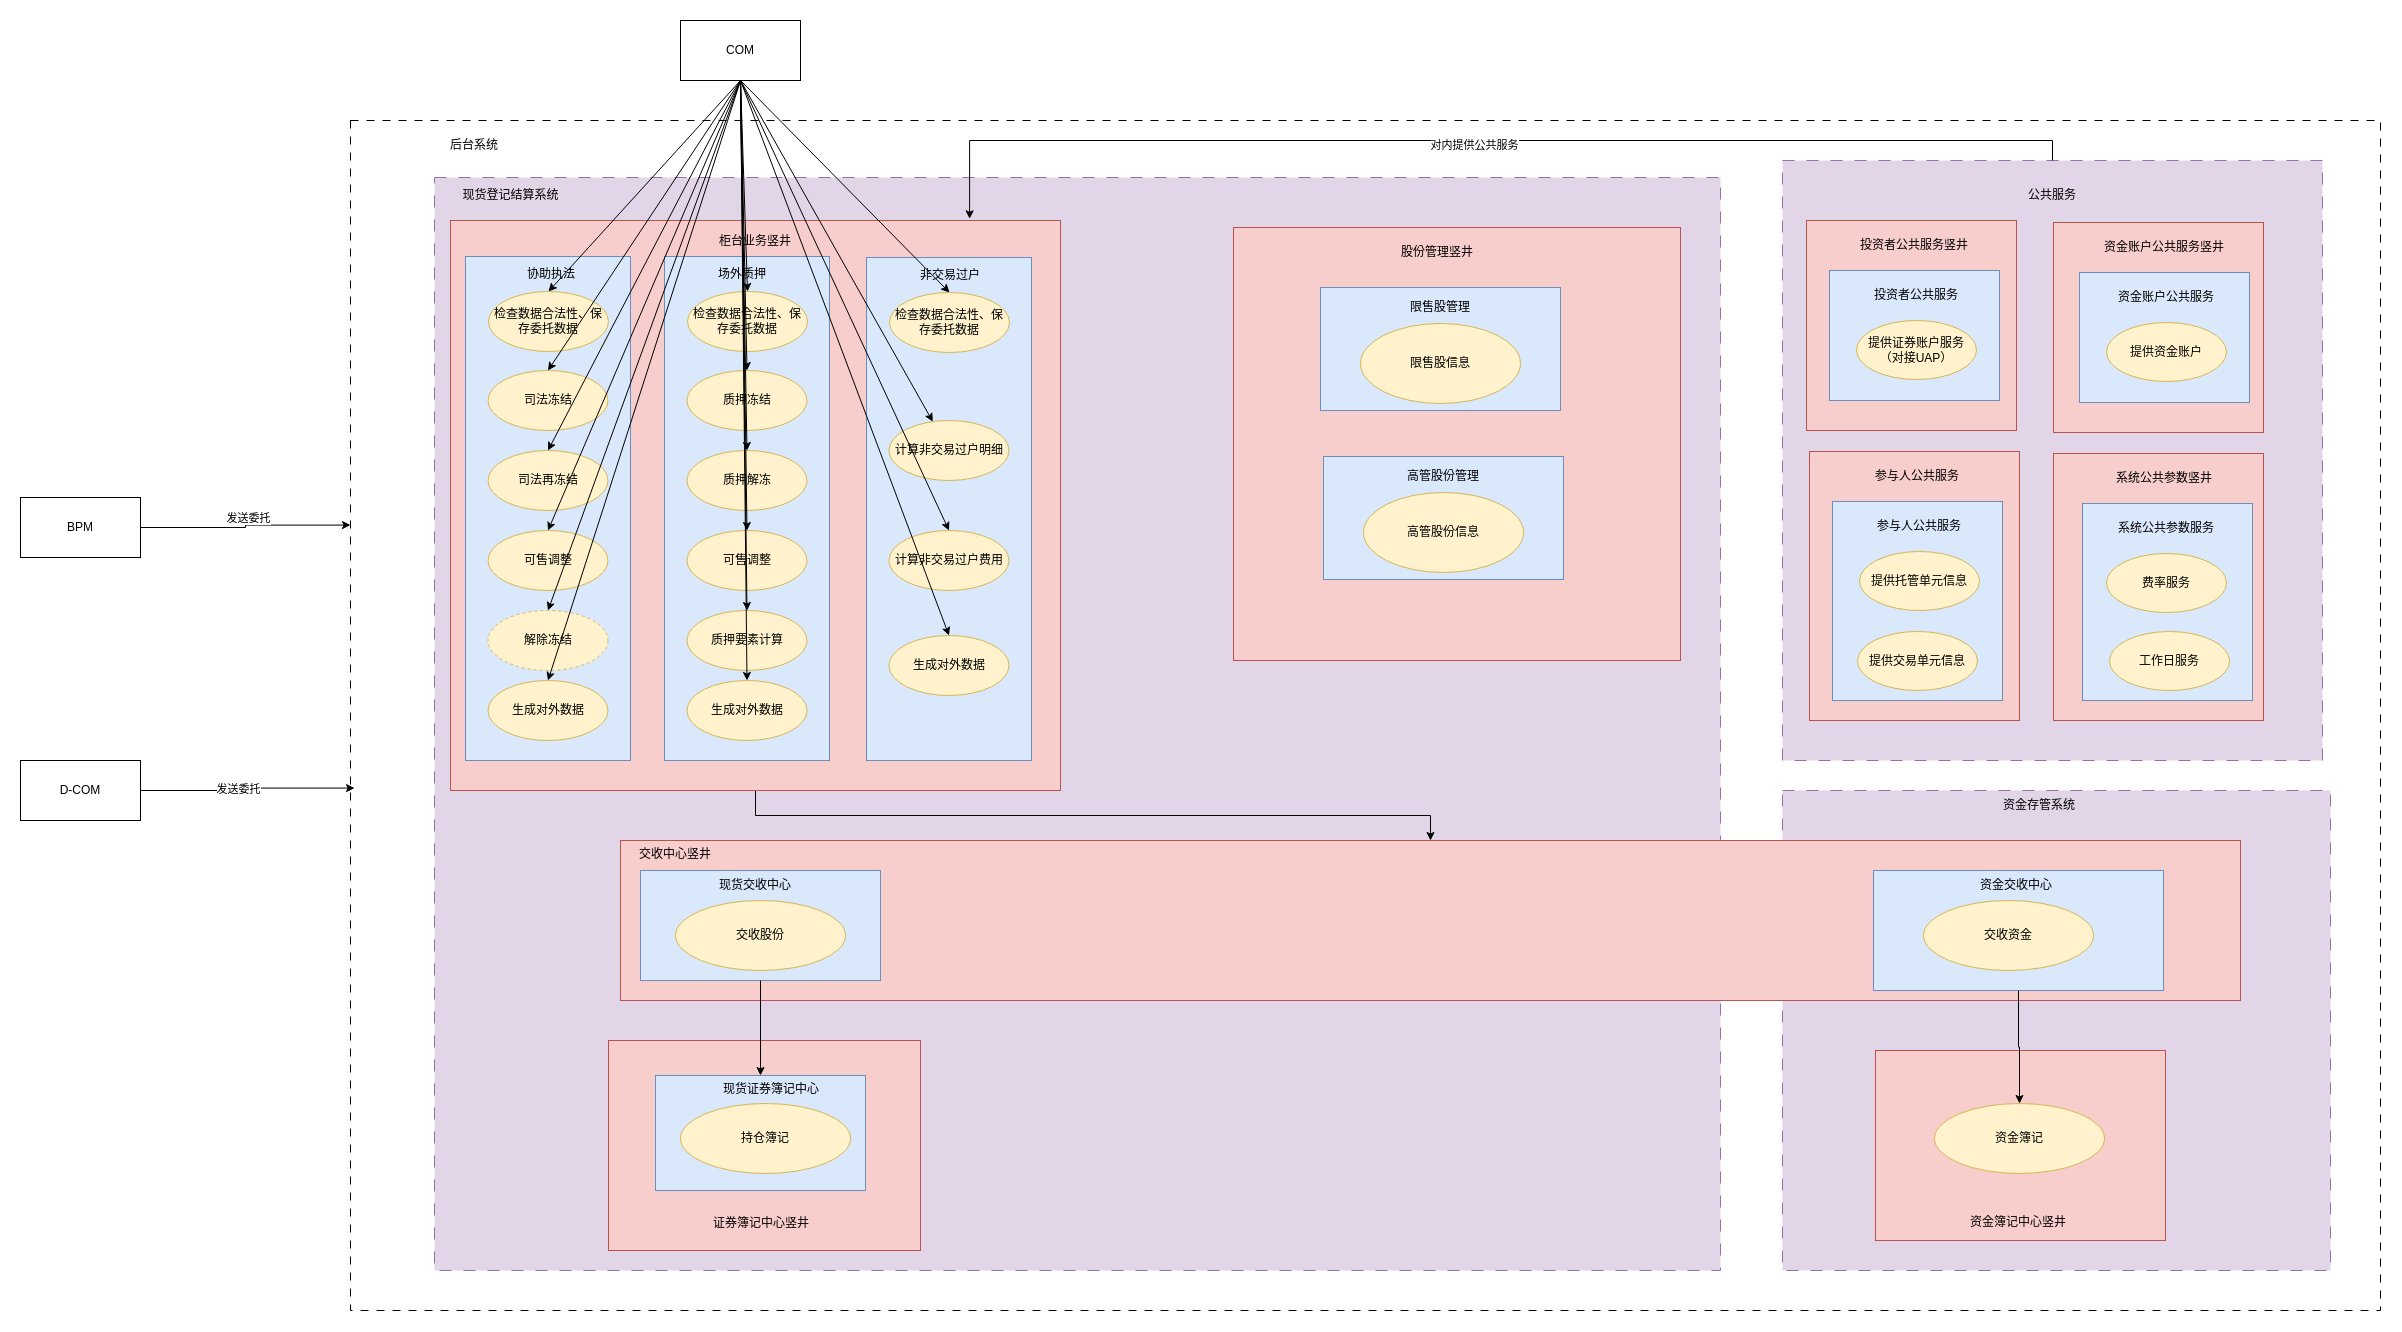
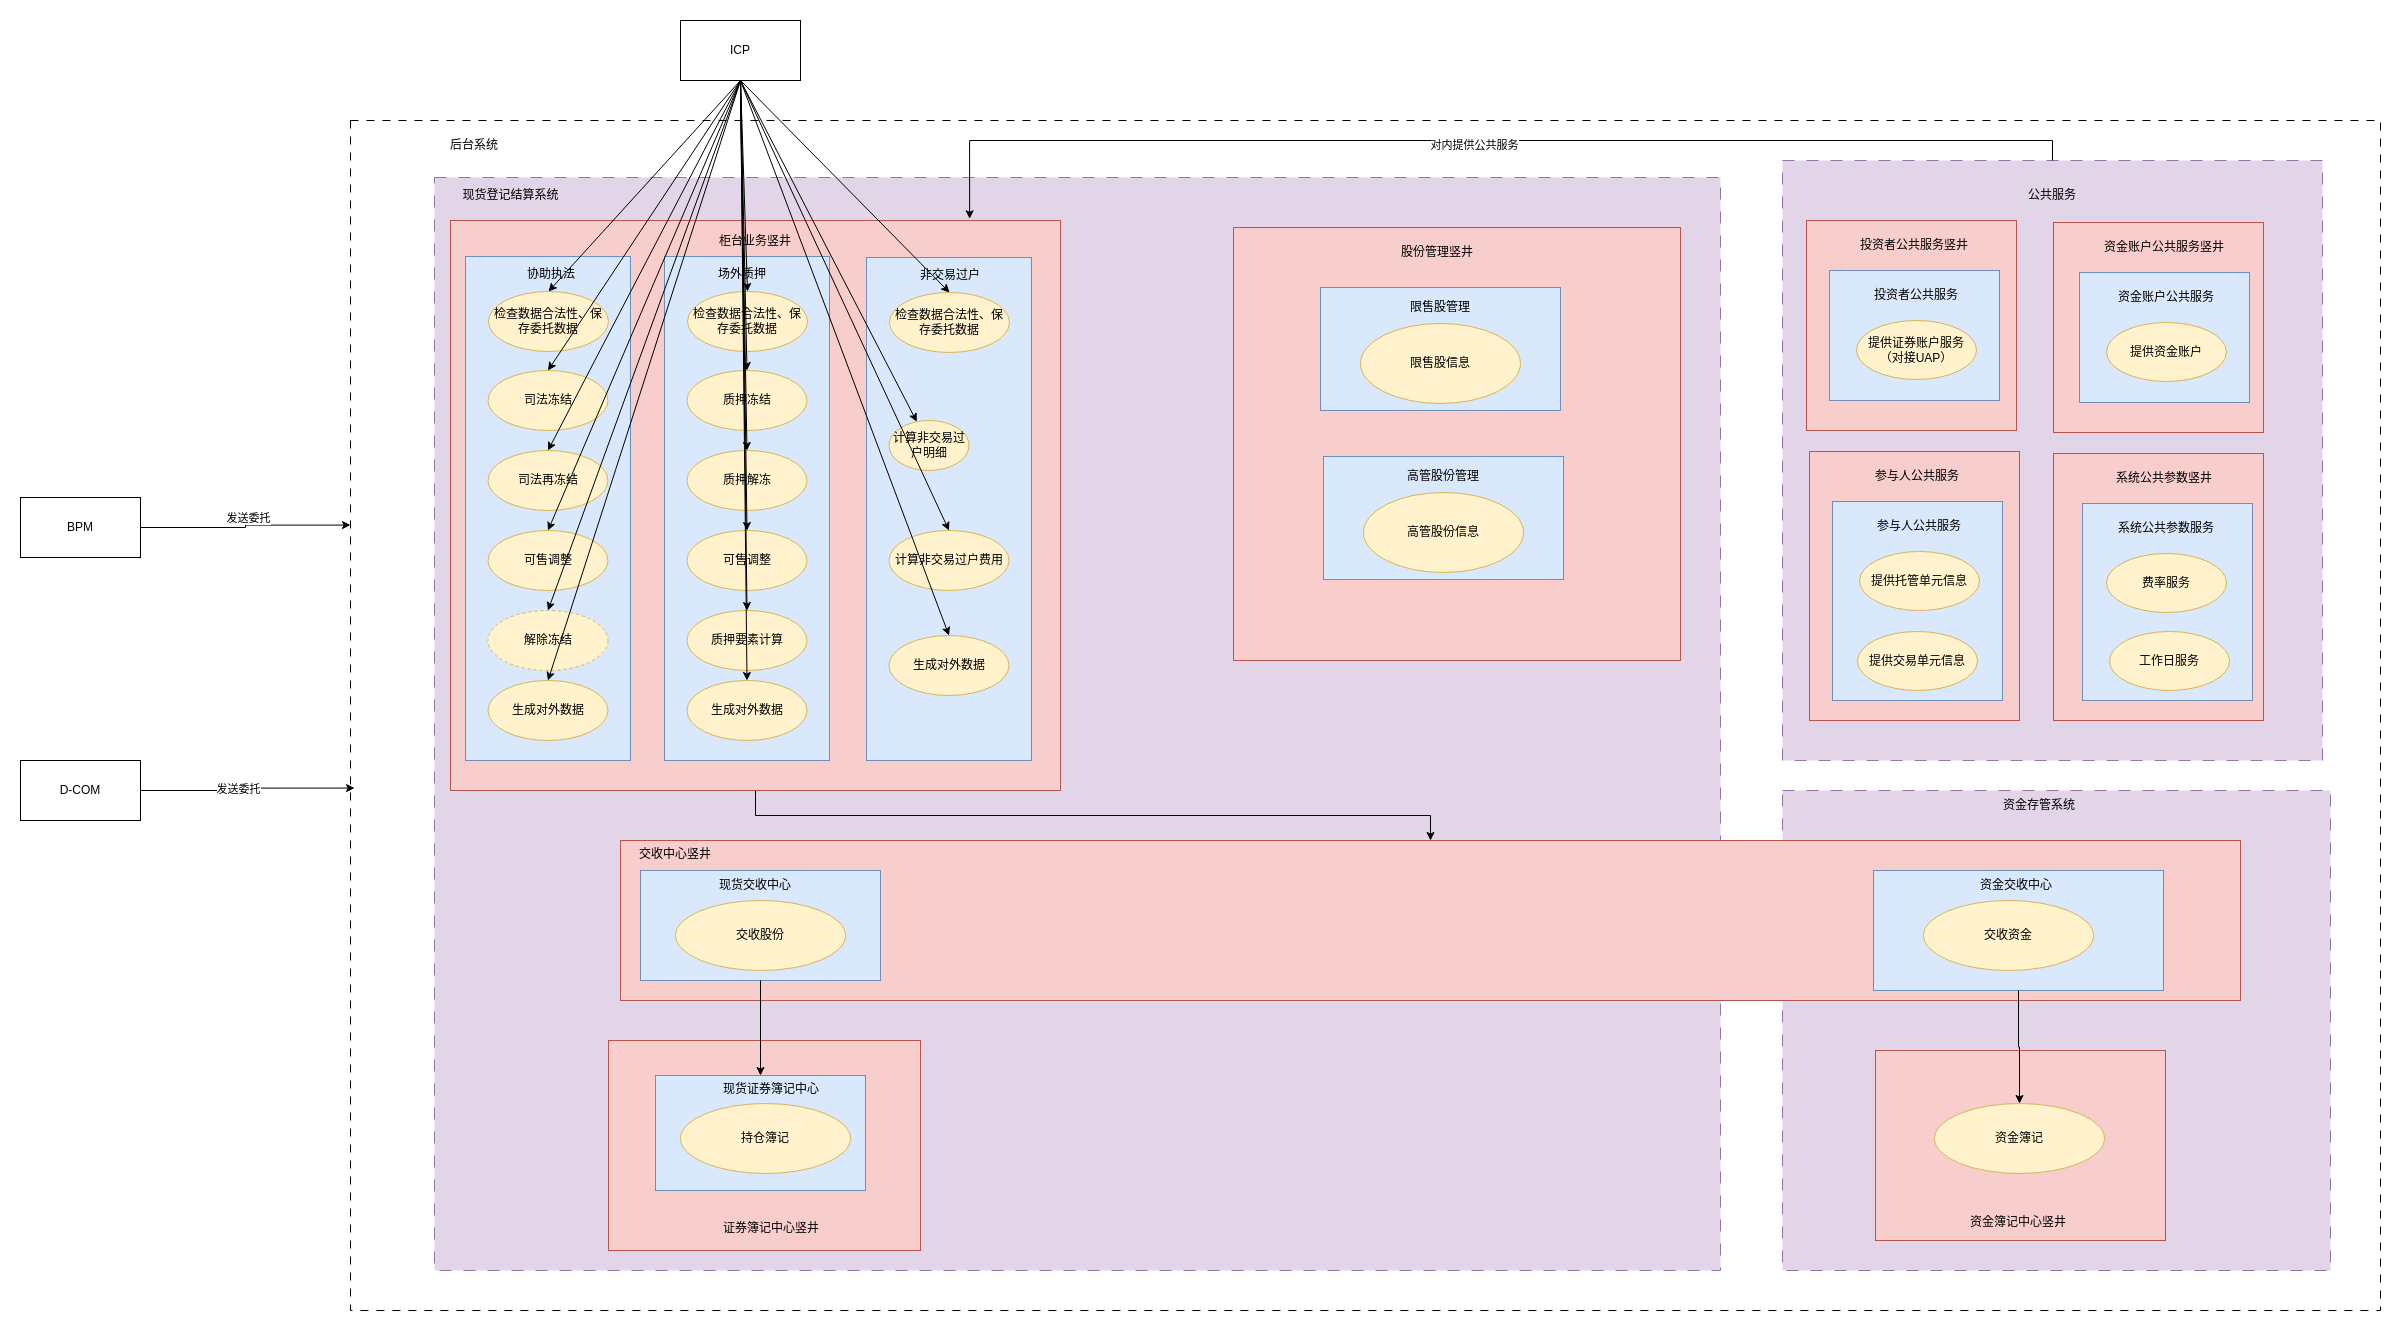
node "COM": label "COM" -> "ICP"
node "计算非交易过户明细": size 120x60 -> 80x50
node "证券簿记中心竖井": moved (762, 1224) -> (772, 1229)
